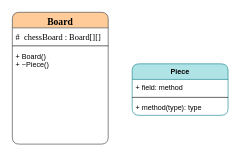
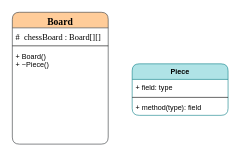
node "+ field: method": label "+ field: method" -> "+ field: type"
node "+ method(type): type": label "+ method(type): type" -> "+ method(type): field"
